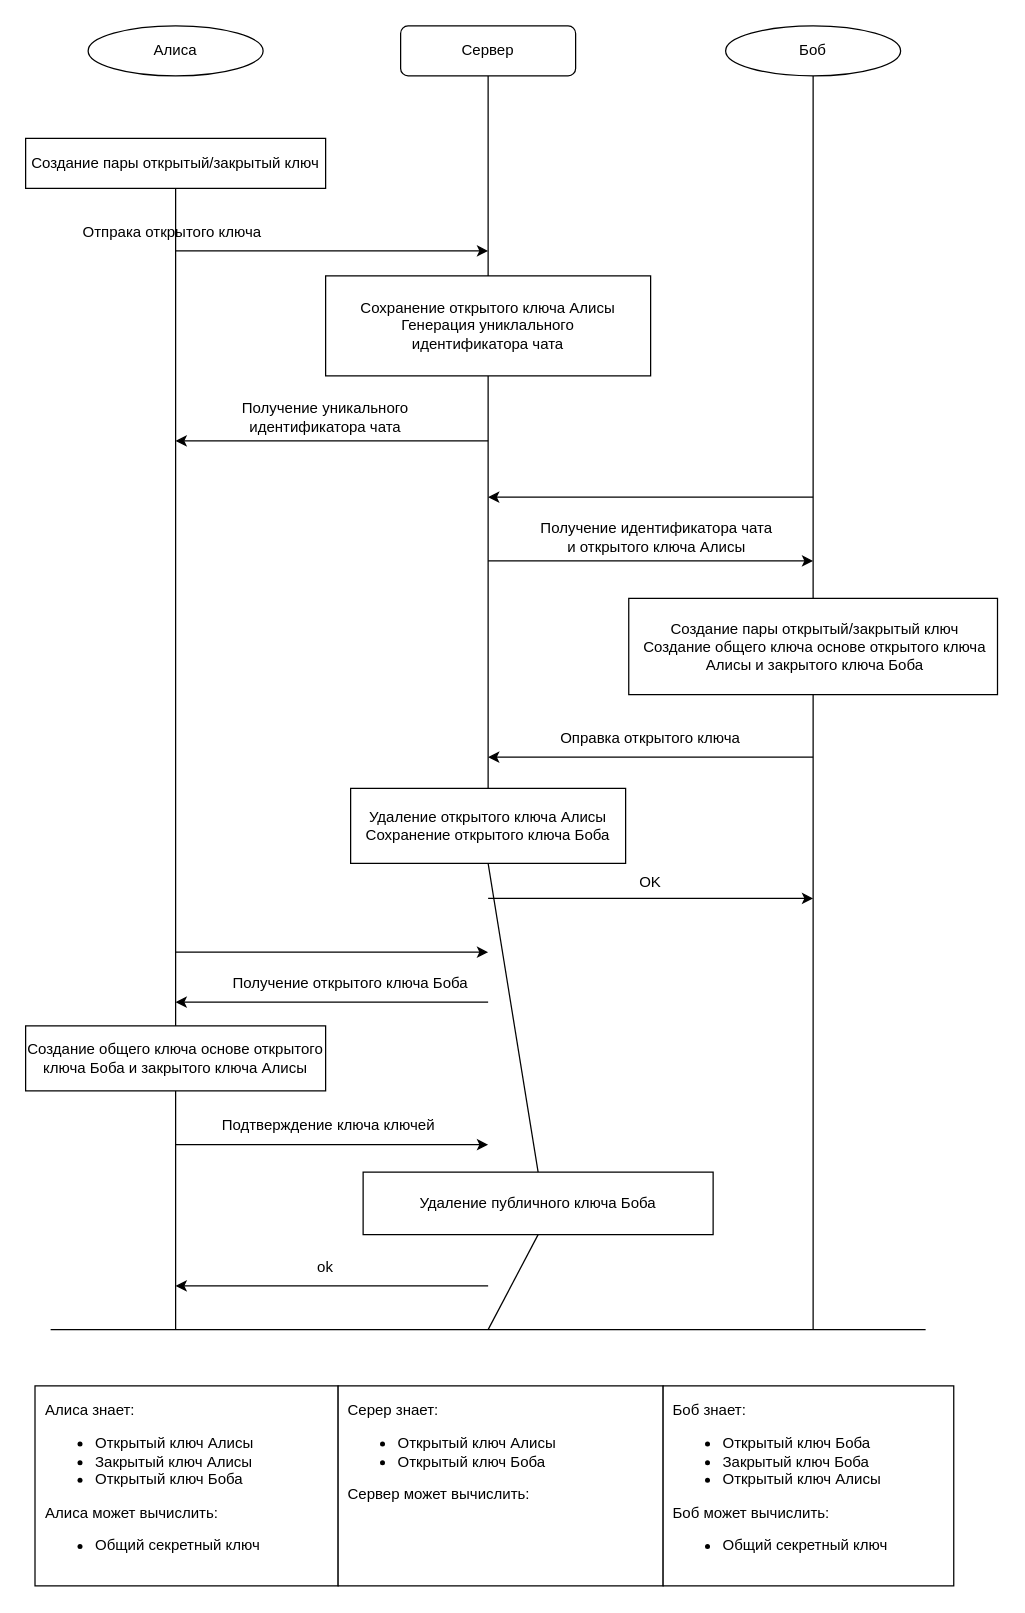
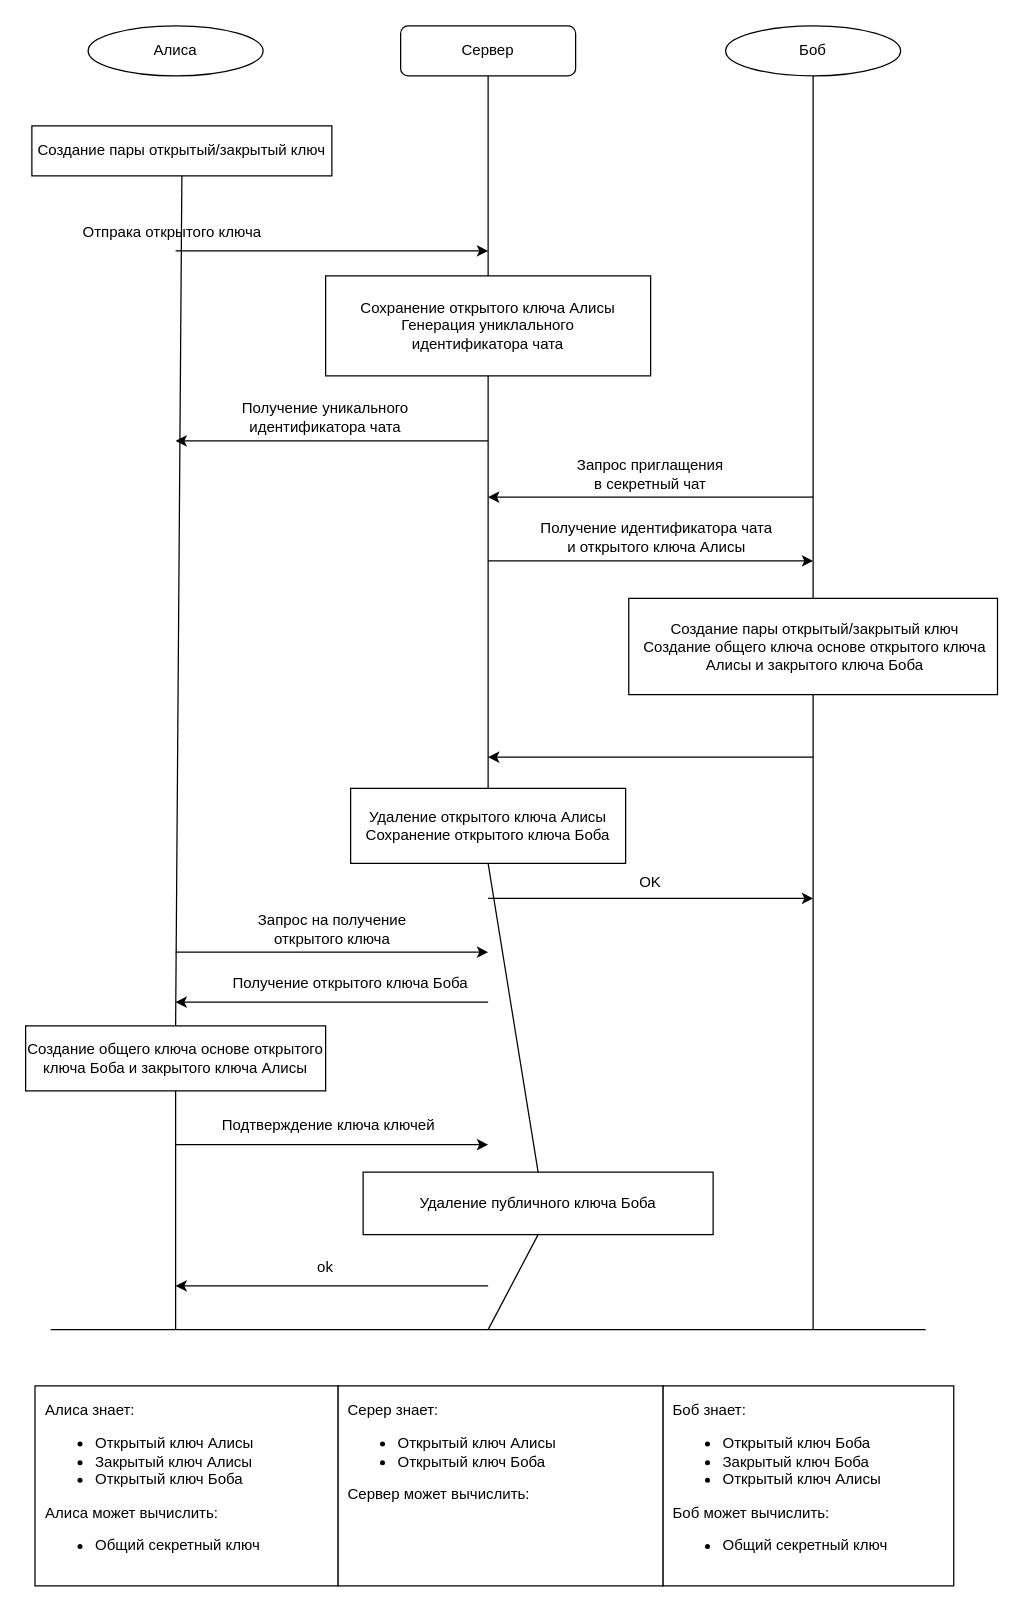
node "Создание пары открытый/закрытый ключ": moved (176, 163) -> (182, 151)
node "Запрос приглащения в секретный чат": added
node "Оправка открытого ключа": removed
node "Запрос на получение открытого ключа": added
